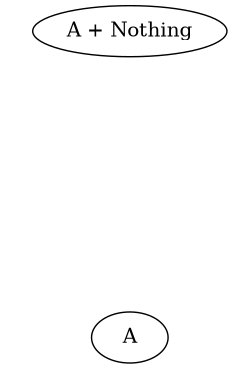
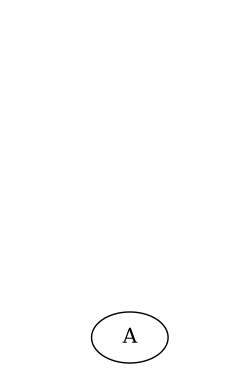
node "A + Nothing": removed
